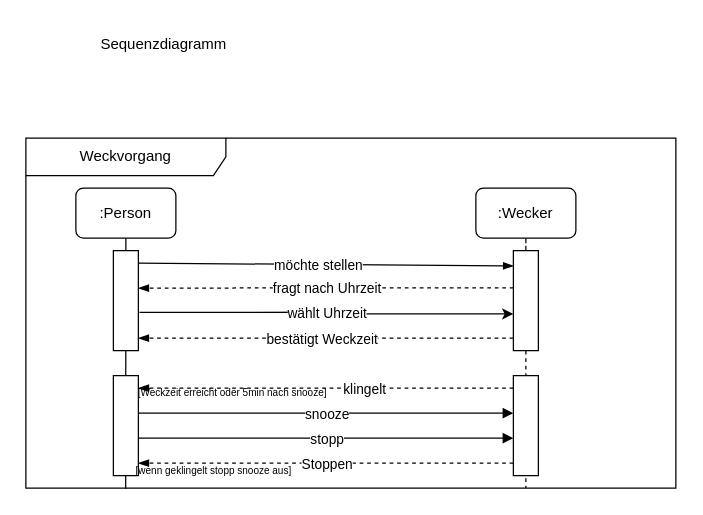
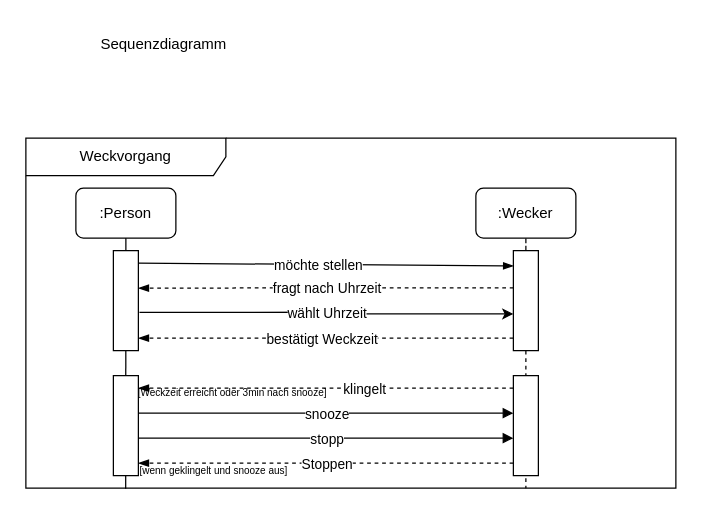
node "[Weckzeit erreicht oder 5min nach snooze]": label "[Weckzeit erreicht oder 5min nach snooze]" -> "[Weckzeit erreicht oder 3min nach snooze]"
node "[wenn geklingelt stopp snooze aus]": label "[wenn geklingelt stopp snooze aus]" -> "[wenn geklingelt und snooze aus]"
